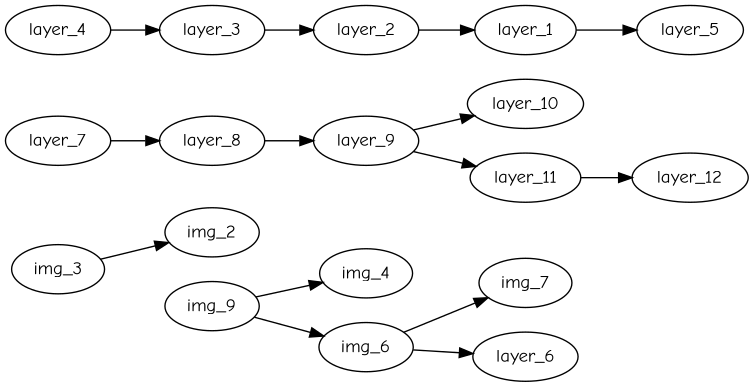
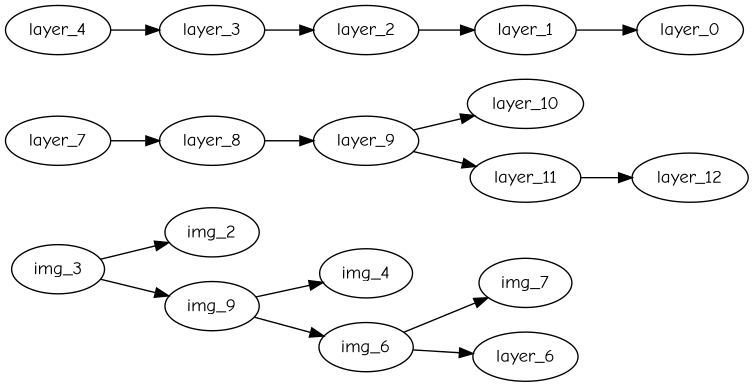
node "layer_5": label "layer_5" -> "layer_0"
edge "img_3" -> "img_9": added
